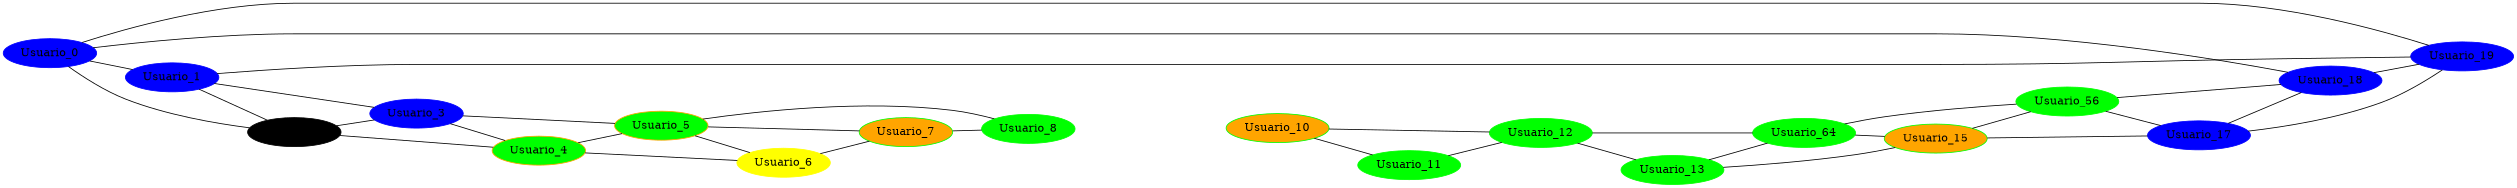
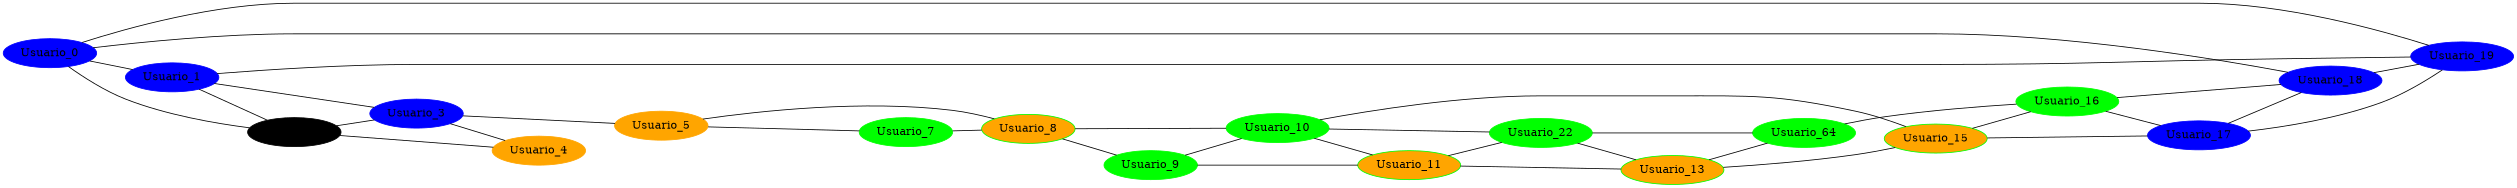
node "Usuario_56": label "Usuario_56" -> "Usuario_16"
node "Usuario_5": fillcolor green -> orange
edge "Usuario_10" -- "Usuario_8": added
node "Usuario_10": fillcolor orange -> green
node "Usuario_8": fillcolor green -> orange
node "Usuario_7": fillcolor orange -> green
node "Usuario_12": label "Usuario_12" -> "Usuario_22"
edge "Usuario_64" -- "Usuario_15": now "Usuario_10" -- "Usuario_15"
edge "Usuario_5" -- "Usuario_4": removed
node "Usuario_4": fillcolor green -> orange
node "Usuario_6": removed
node "Usuario_9": added
node "Usuario_11": fillcolor green -> orange
edge "Usuario_11" -- "Usuario_13": added
node "Usuario_13": fillcolor green -> orange
